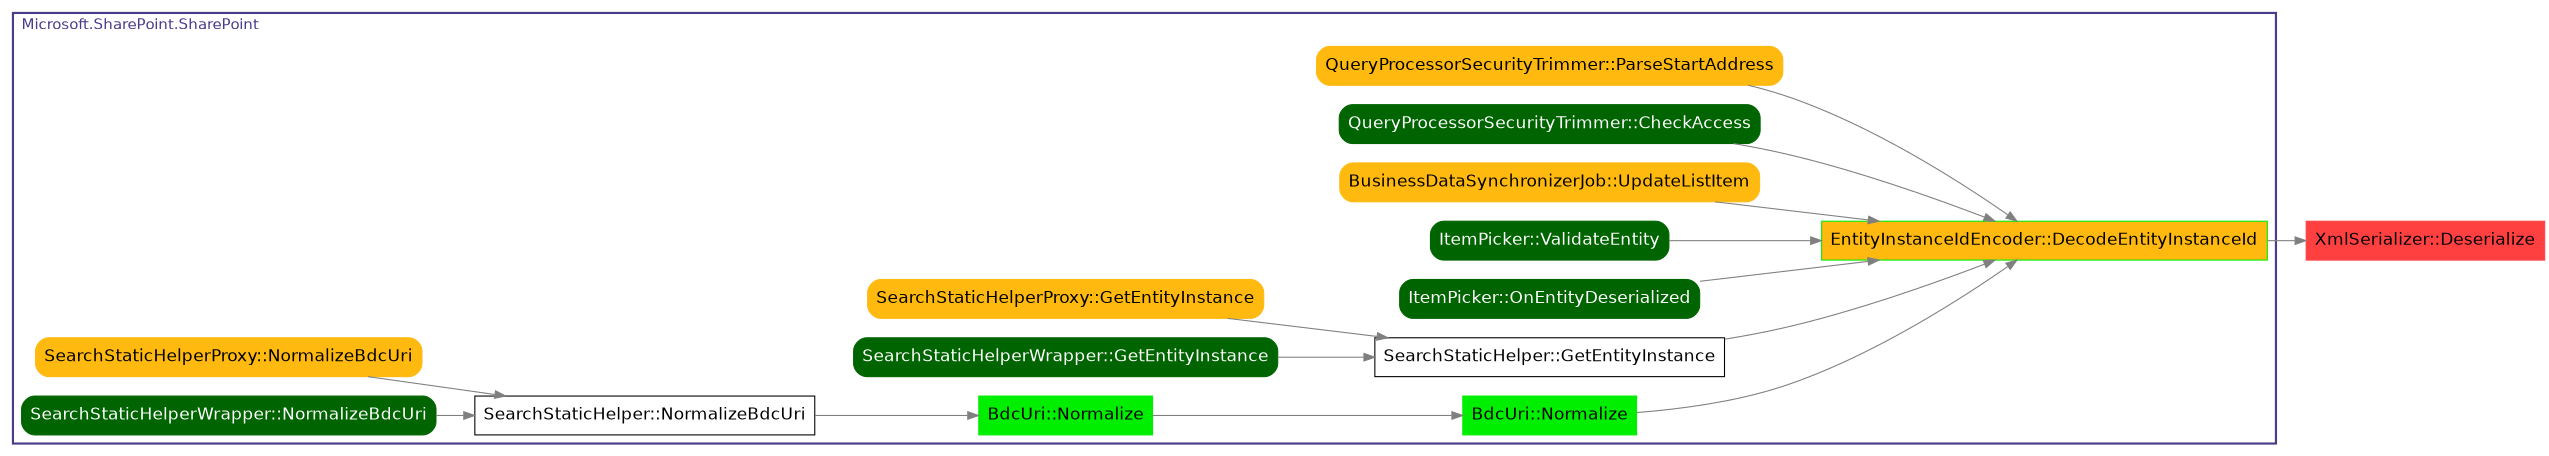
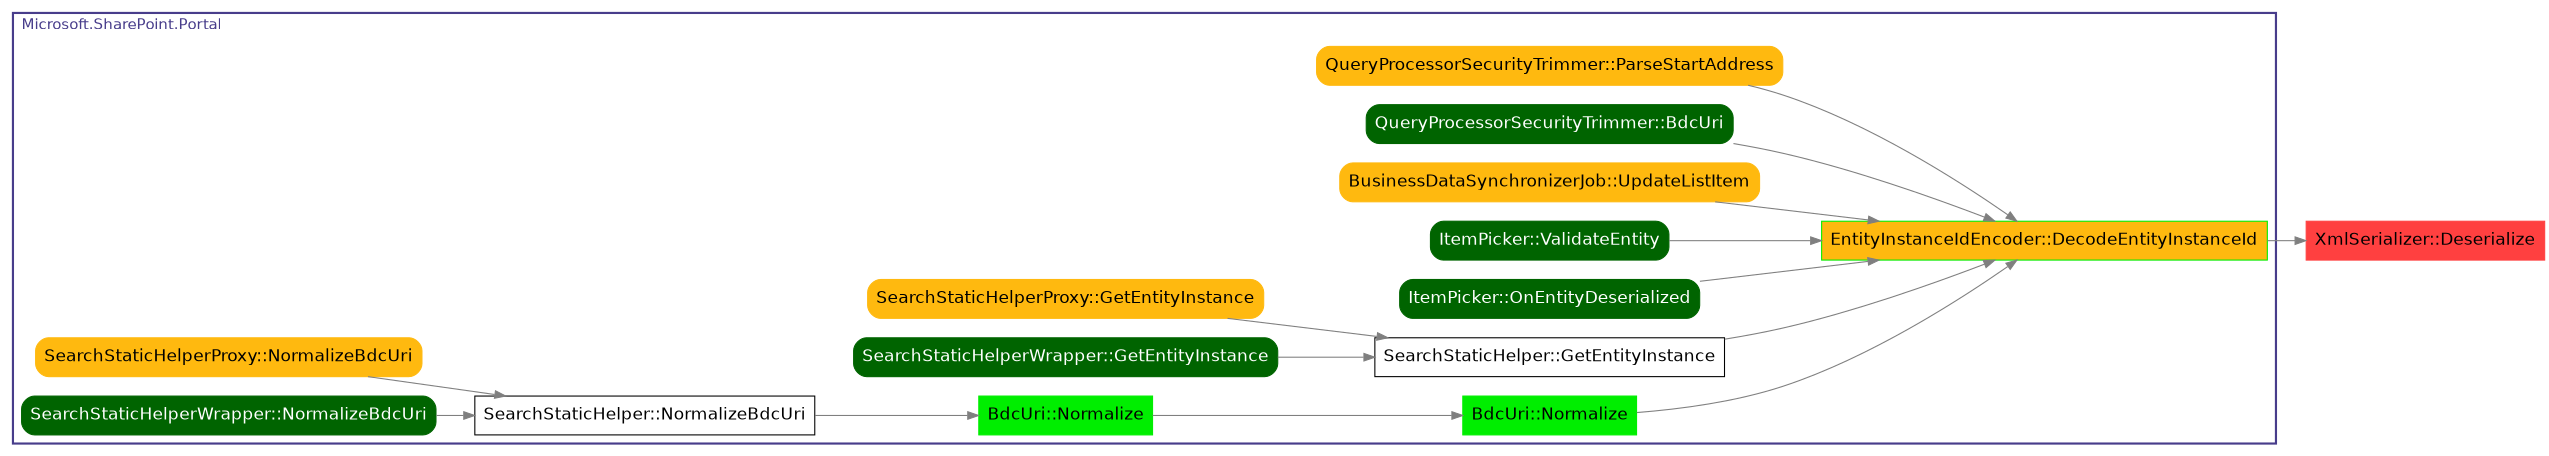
cluster "Microsoft.SharePoint.SharePoint": label "Microsoft.SharePoint.SharePoint" -> "Microsoft.SharePoint.Portal"
node "QueryProcessorSecurityTrimmer::CheckAccess": label "QueryProcessorSecurityTrimmer::CheckAccess" -> "QueryProcessorSecurityTrimmer::BdcUri"
